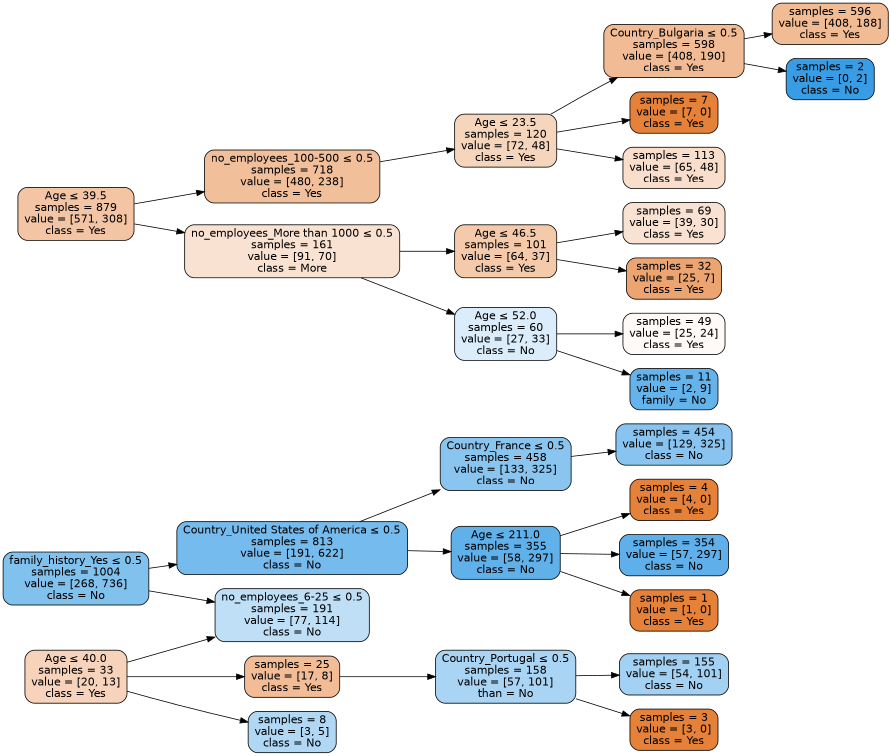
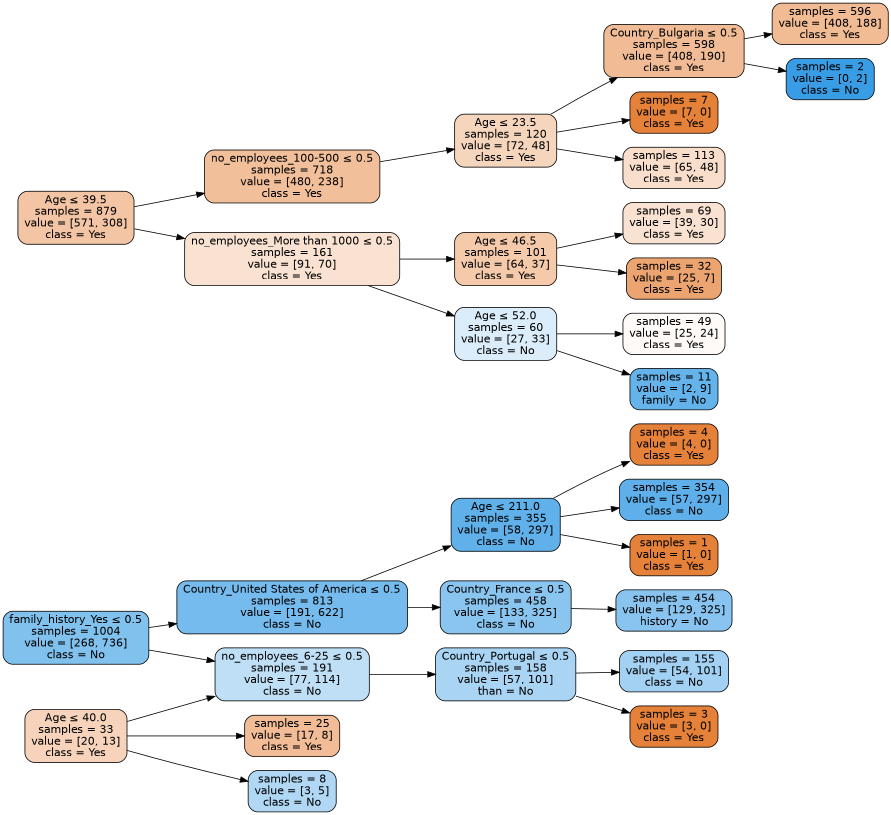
node "no_employees_More than 1000 ≤ 0.5": text "class = More" -> "class = Yes"
node "samples = 454": text "class = No" -> "history = No"
edge "samples = 25" -> "Country_Portugal ≤ 0.5": now "no_employees_6-25 ≤ 0.5" -> "Country_Portugal ≤ 0.5"
